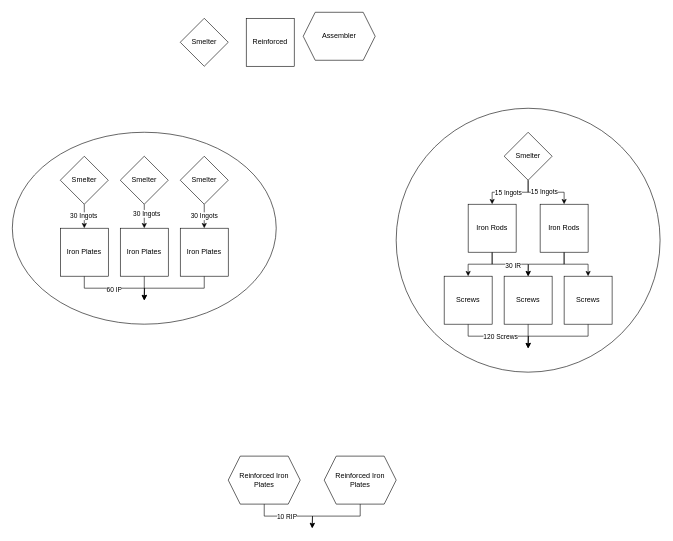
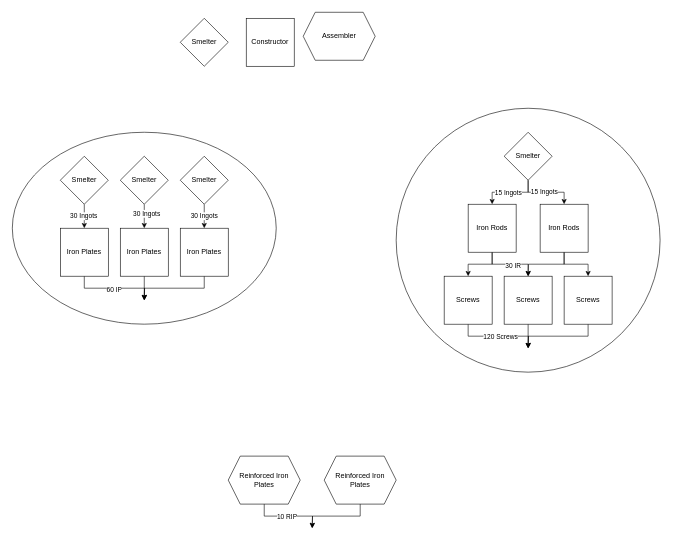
node "Reinforced": label "Reinforced" -> "Constructor"
